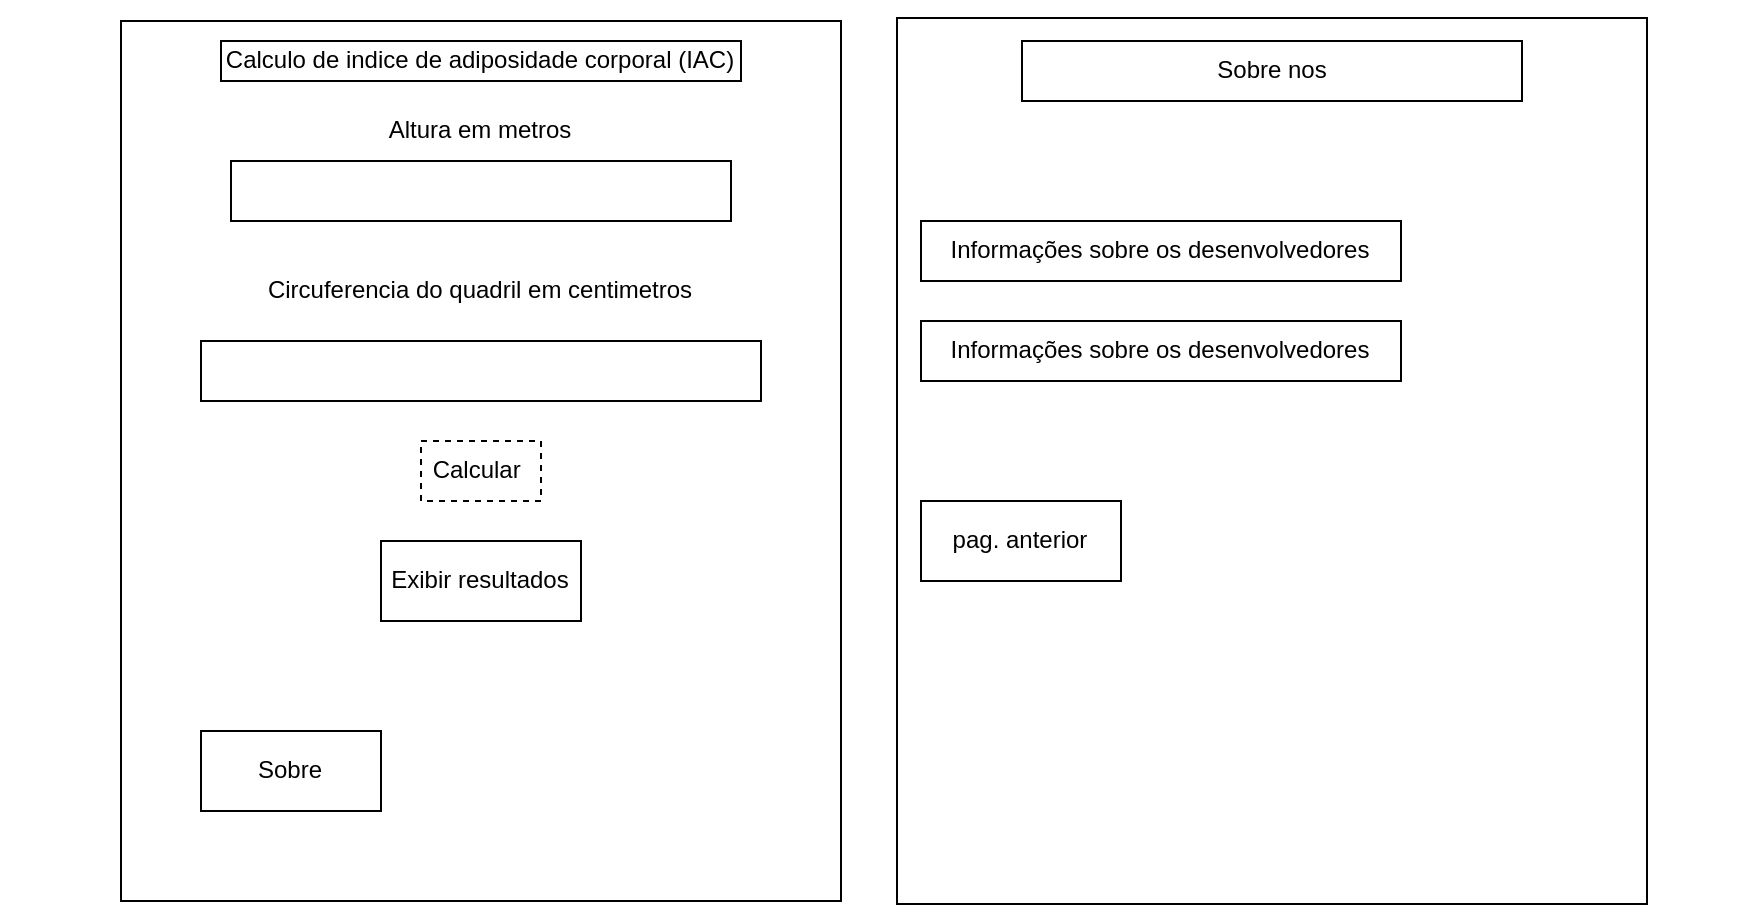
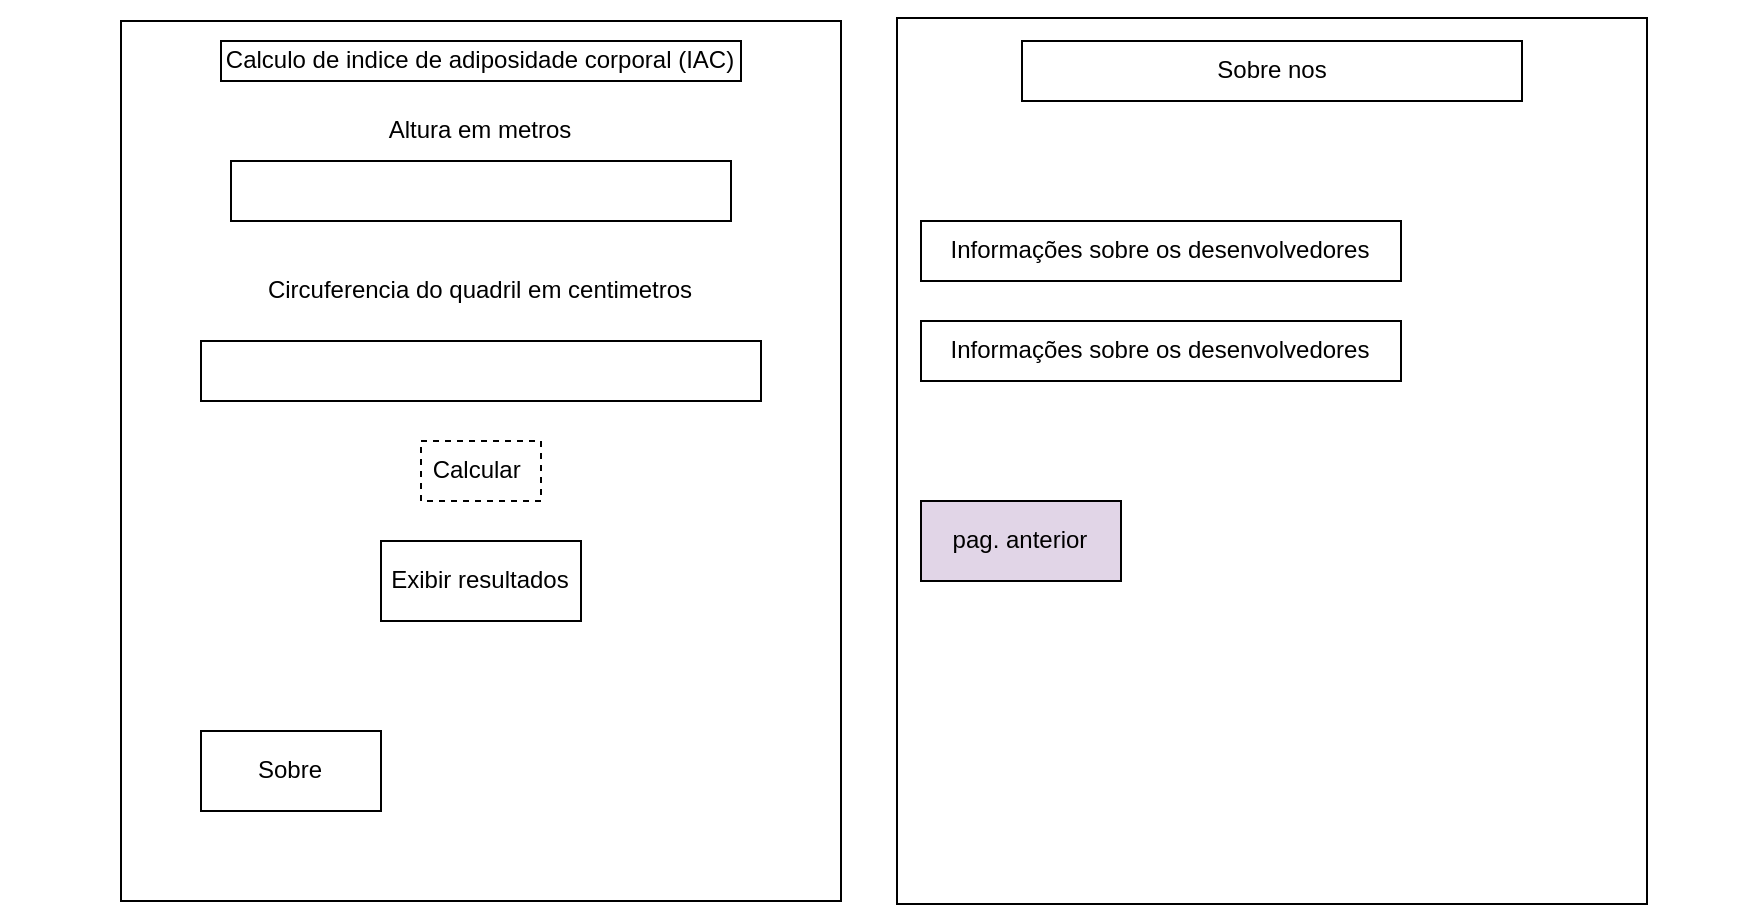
node "pag. anterior": fillcolor #ffffff -> #e1d5e7
